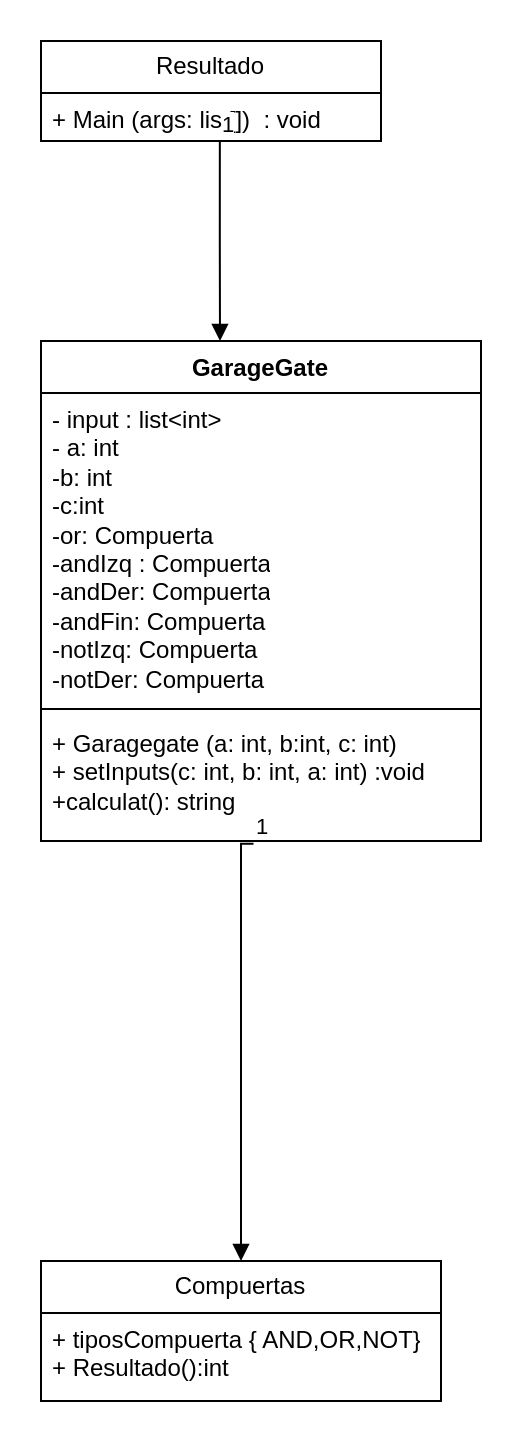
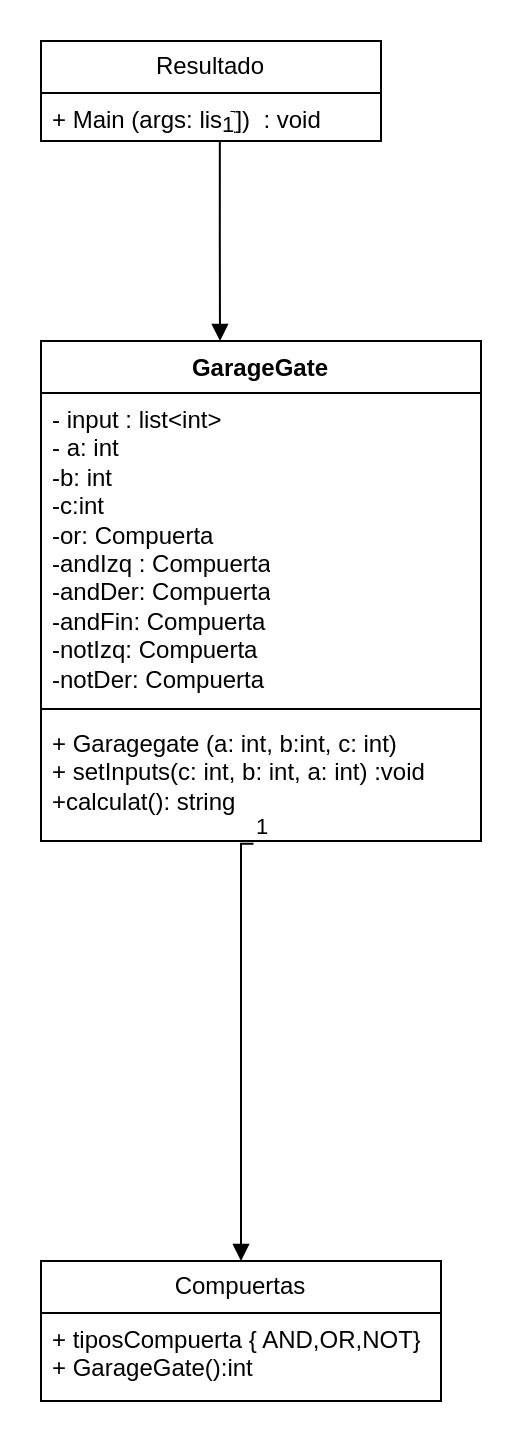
node "+ tiposCompuerta { AND,OR,NOT} + Resultado():int": label "+ tiposCompuerta { AND,OR,NOT} + Resultado():int" -> "+ tiposCompuerta { AND,OR,NOT} + GarageGate():int"
